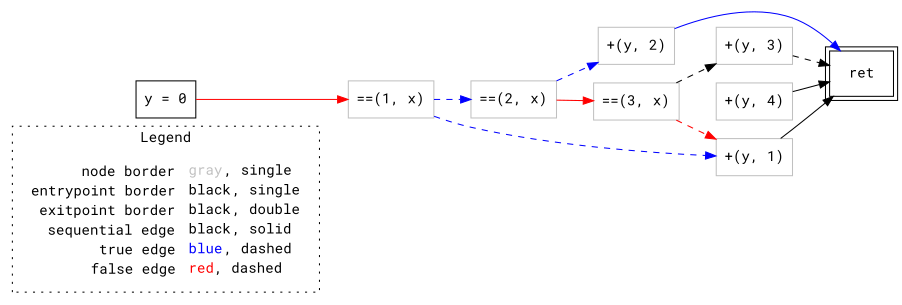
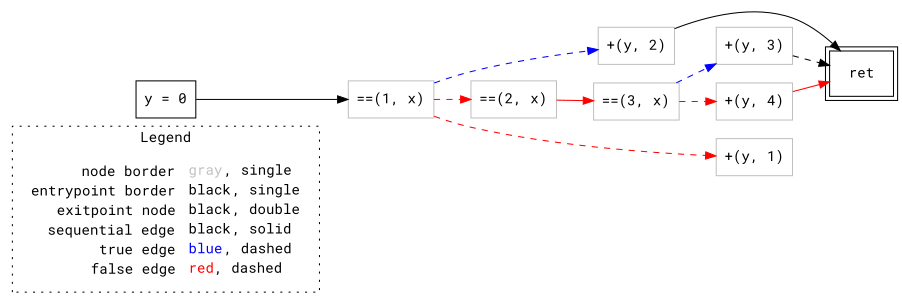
edge "+(y, 2)" -> "ret": color blue -> black
edge "==(2, x)" -> "+(y, 2)": now "==(1, x)" -> "+(y, 2)"
edge "==(3, x)" -> "+(y, 3)": color black -> blue
edge "+(y, 4)" -> "ret": color black -> red
edge "y = 0" -> "==(1, x)": color red -> black
edge "==(1, x)" -> "==(2, x)": color blue -> red
edge "+(y, 1)" -> "ret": removed
edge "==(3, x)" -> "+(y, 1)": now "==(3, x)" -> "+(y, 4)"
edge "==(1, x)" -> "+(y, 1)": color blue -> red
node "node border": text "exitpoint border" -> "exitpoint node"
